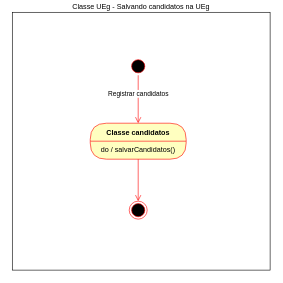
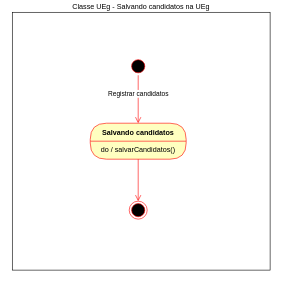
node "Classe candidatos": label "Classe candidatos" -> "Salvando candidatos"
